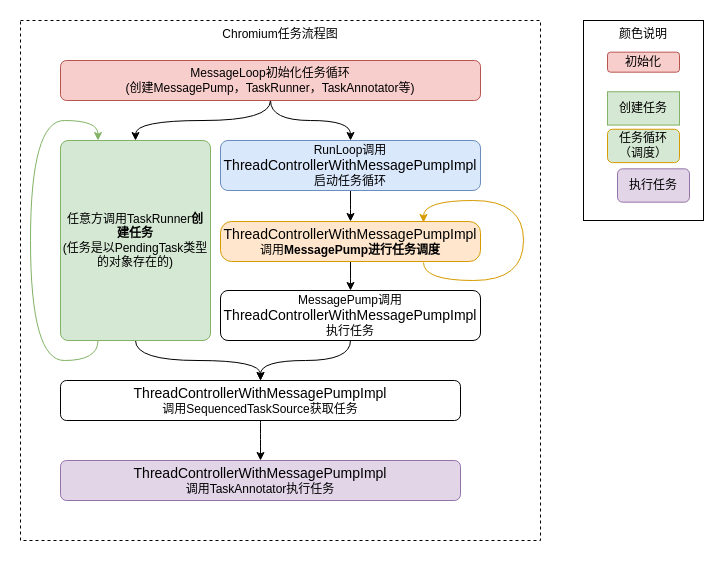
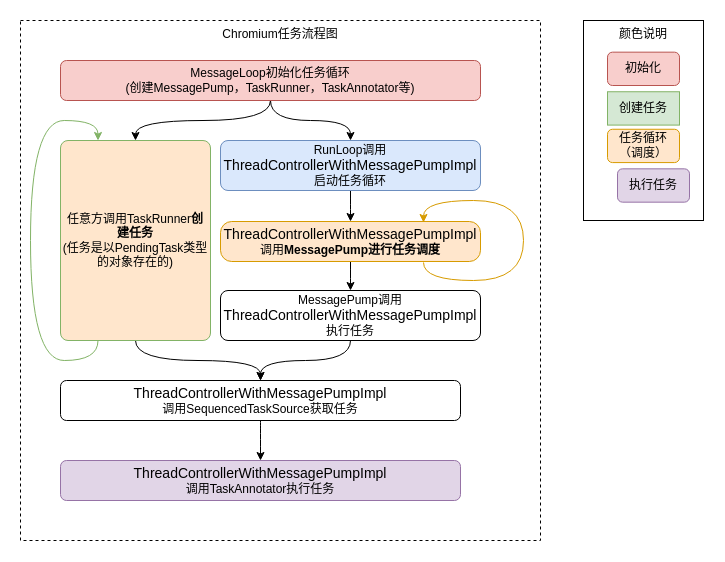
node "初始化": size 72x20 -> 72x33
node "任务循环（调度）": fillcolor #d5e8d4 -> #ffe6cc
node "任意方调用TaskRunner创建任务 (任务是以PendingTask类型的对象存在的)": fillcolor #d5e8d4 -> #ffe6cc
